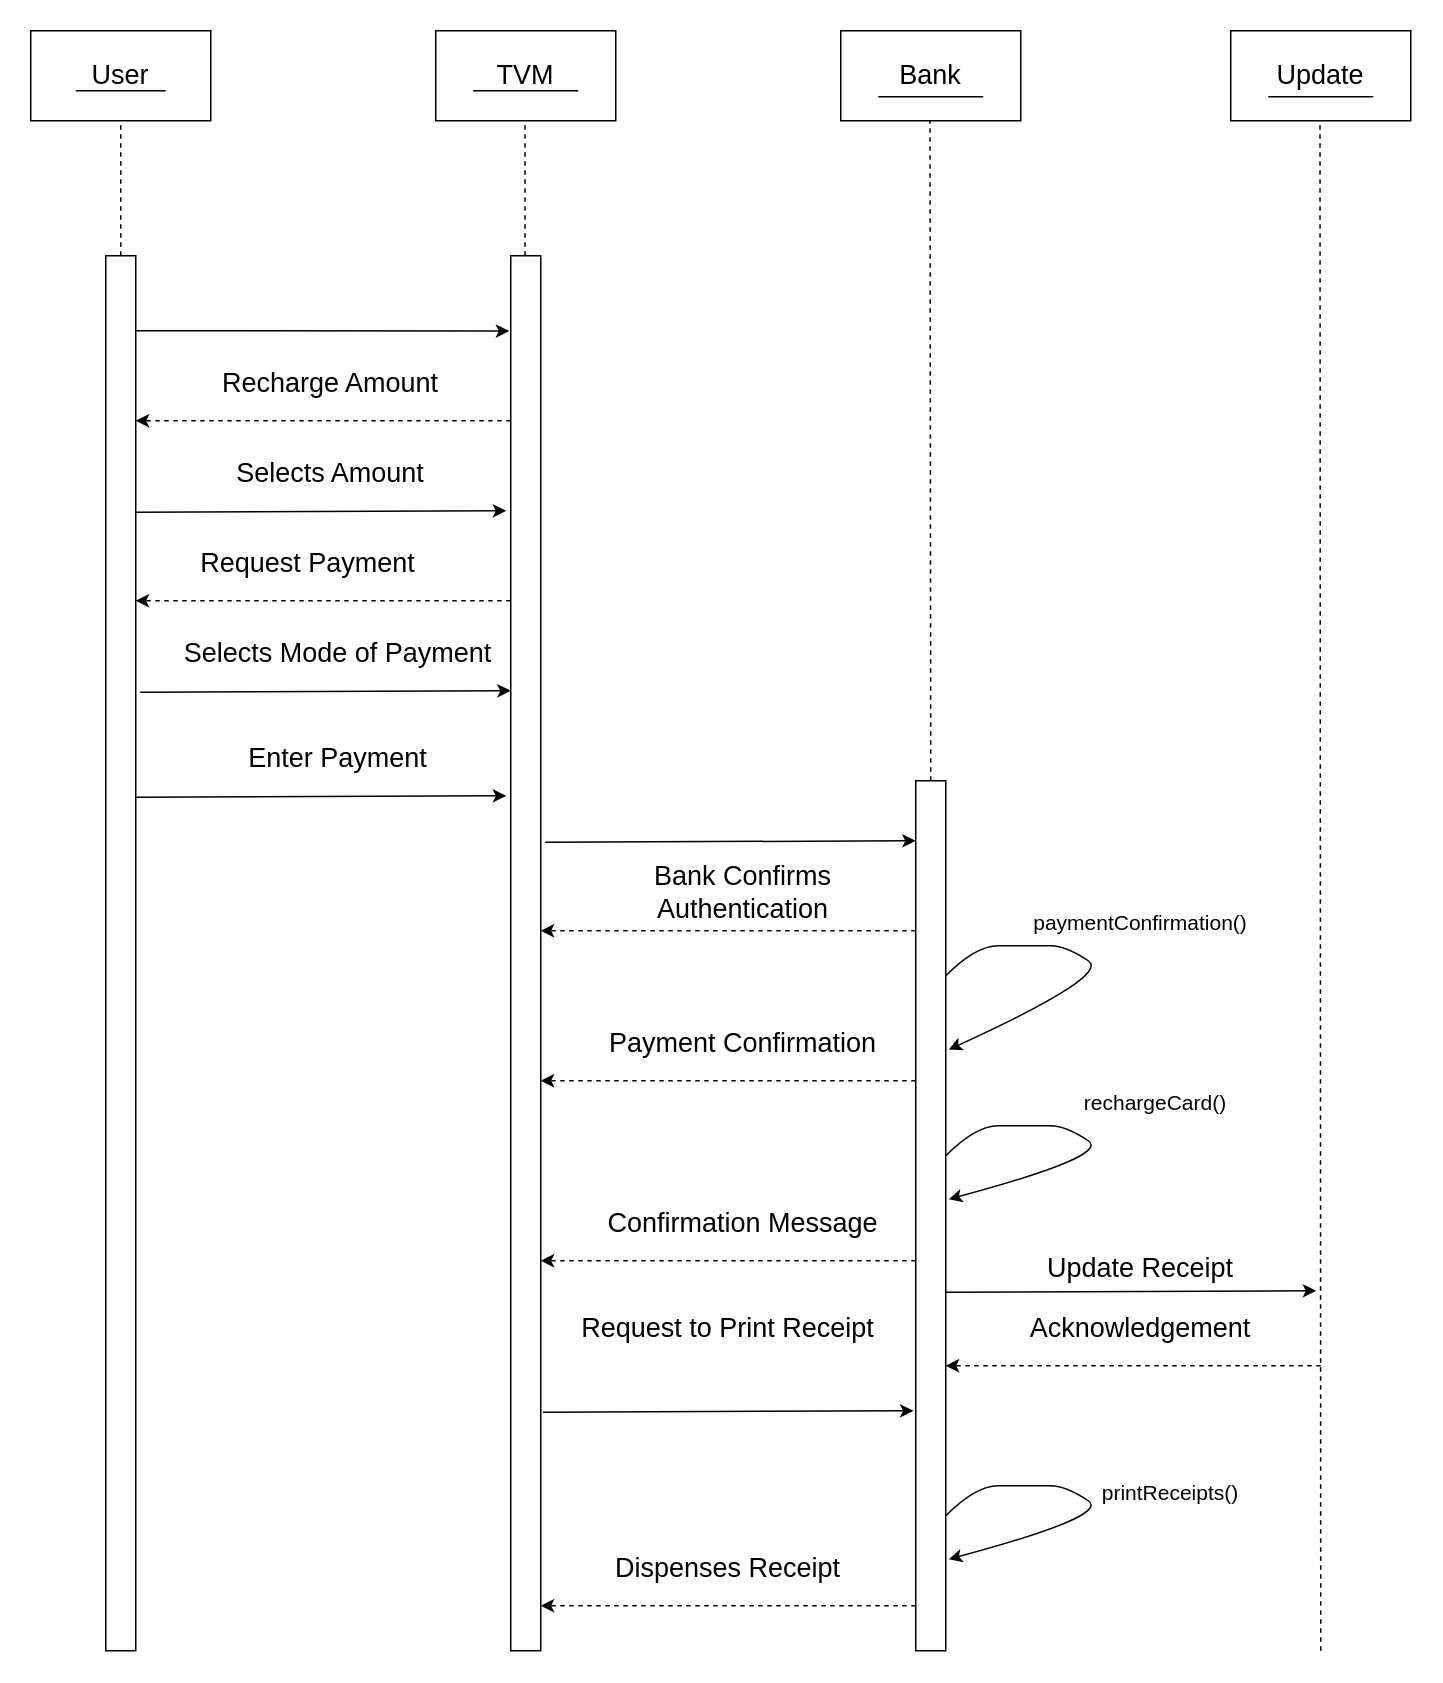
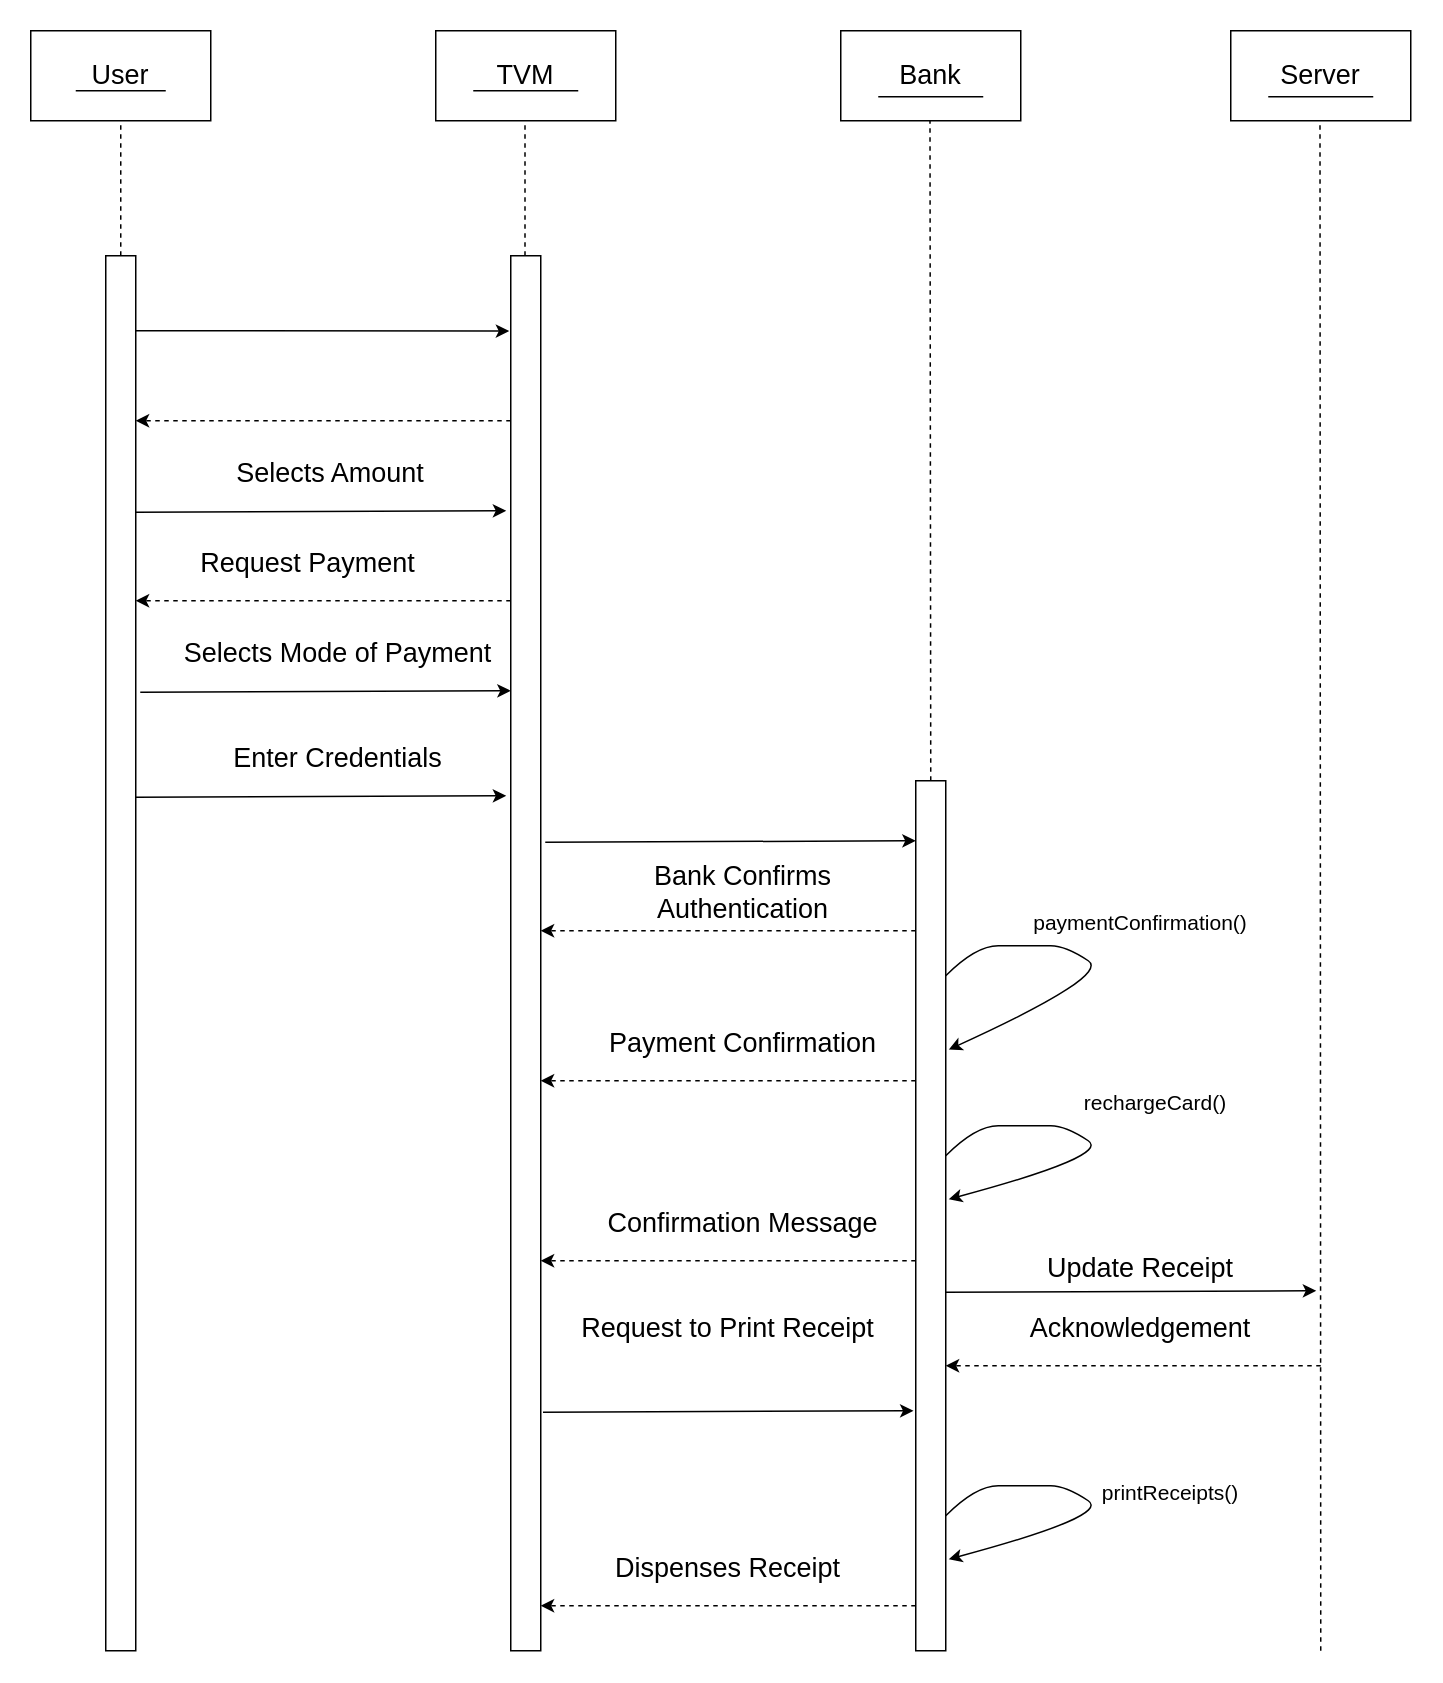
node "Update": label "Update" -> "Server"
node "Recharge Amount": removed
node "Enter Payment": label "Enter Payment" -> "Enter Credentials"
